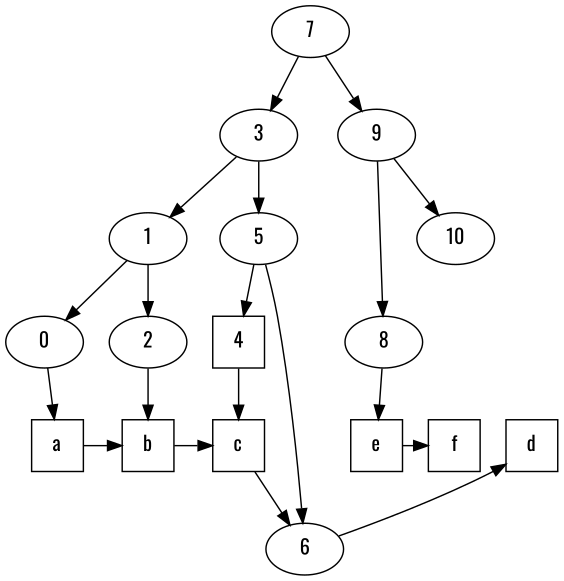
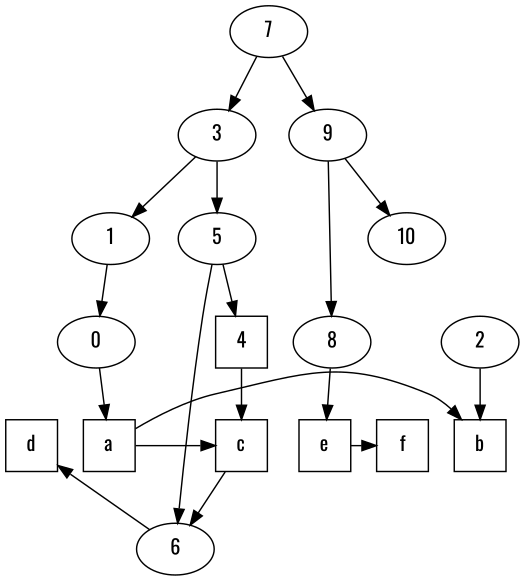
edge "1" -> "2": removed
edge "b" -> "c": now "a" -> "c"
